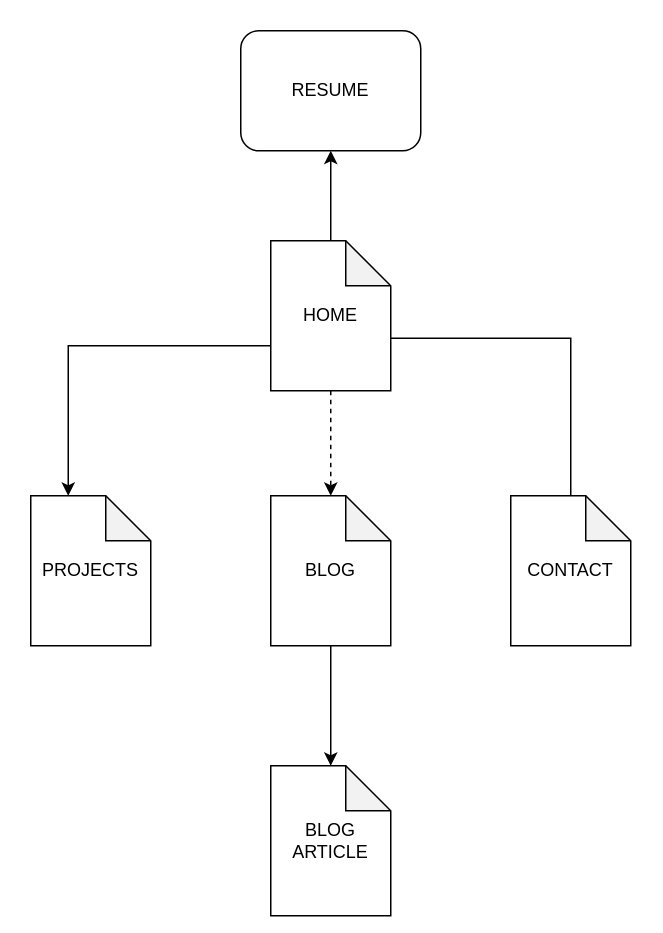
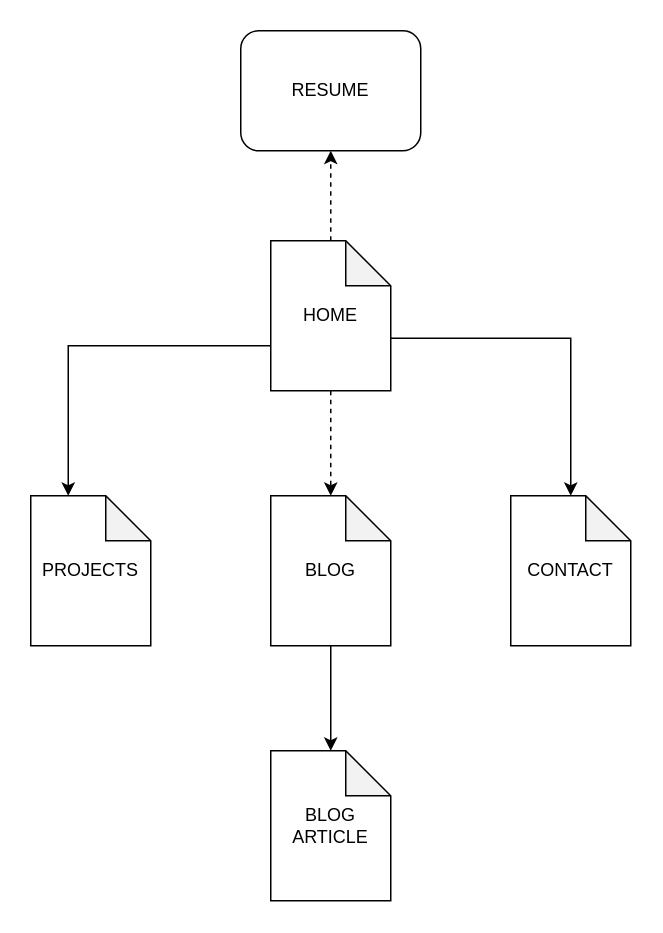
edge "HOME" -> "RESUME": style solid -> dashed
edge "HOME" -- "CONTACT": arrowhead none -> classic
node "BLOG ARTICLE": moved (331, 841) -> (331, 826)
